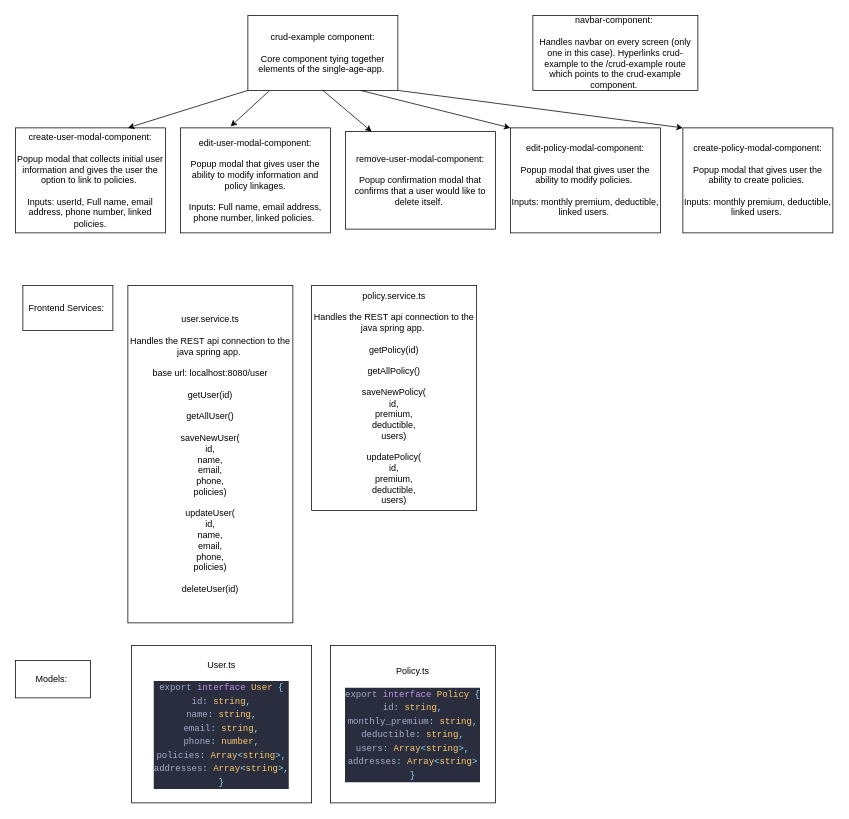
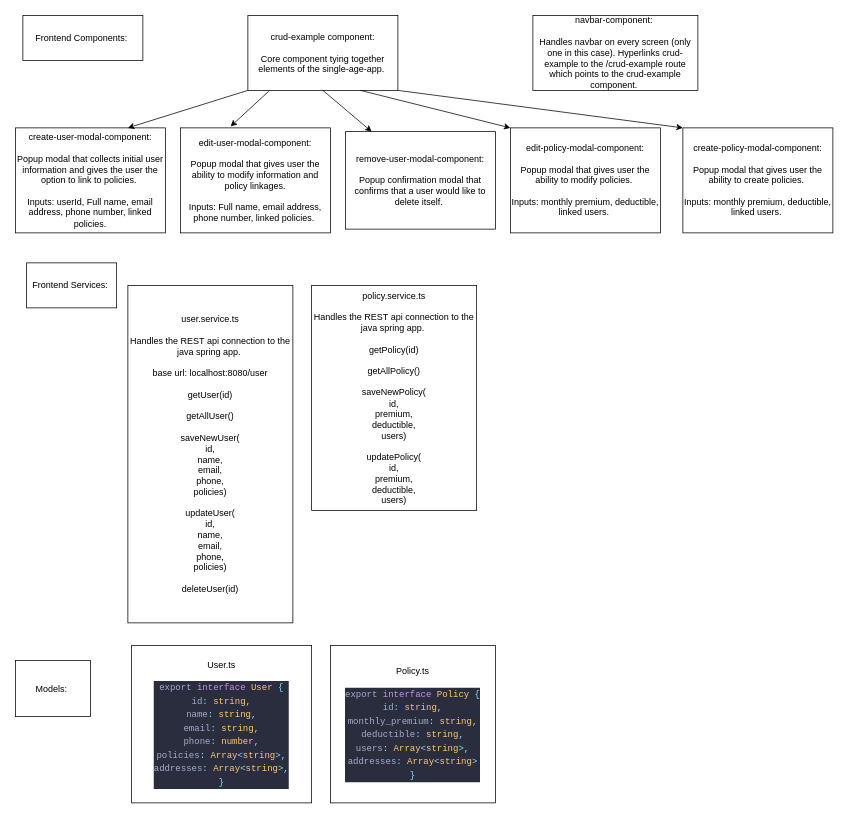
node "Frontend Components:": added
node "Frontend Services:": moved (68, 308) -> (72, 285)
node "Models:": size 75x38 -> 75x56
